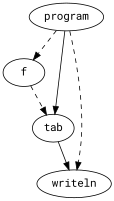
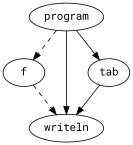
edge "program" -> "writeln": style dashed -> solid
edge "f" -> "tab": now "f" -> "writeln"
